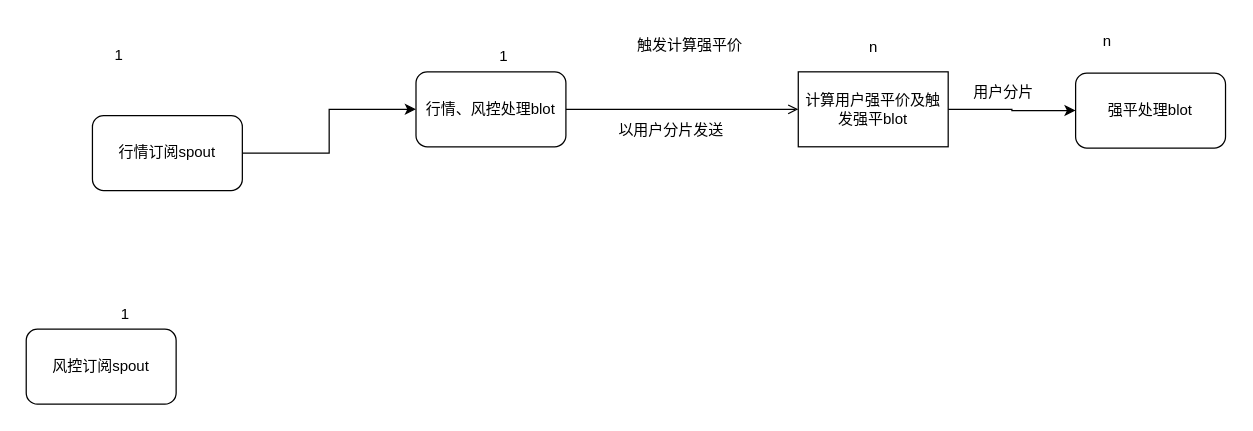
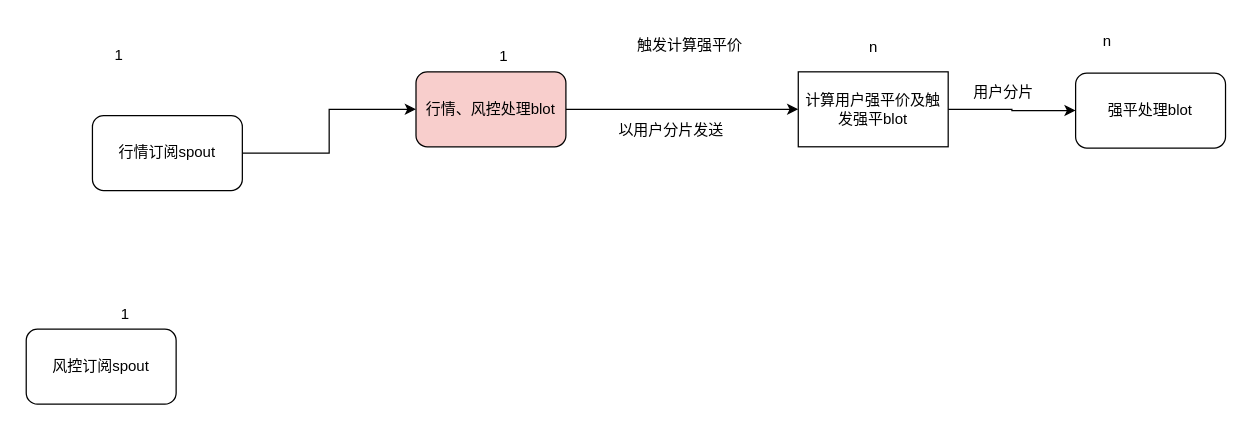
node "行情、风控处理blot": fillcolor #ffffff -> #f8cecc
edge "行情、风控处理blot" -> "计算用户强平价及触发强平blot": arrowhead open -> classic
